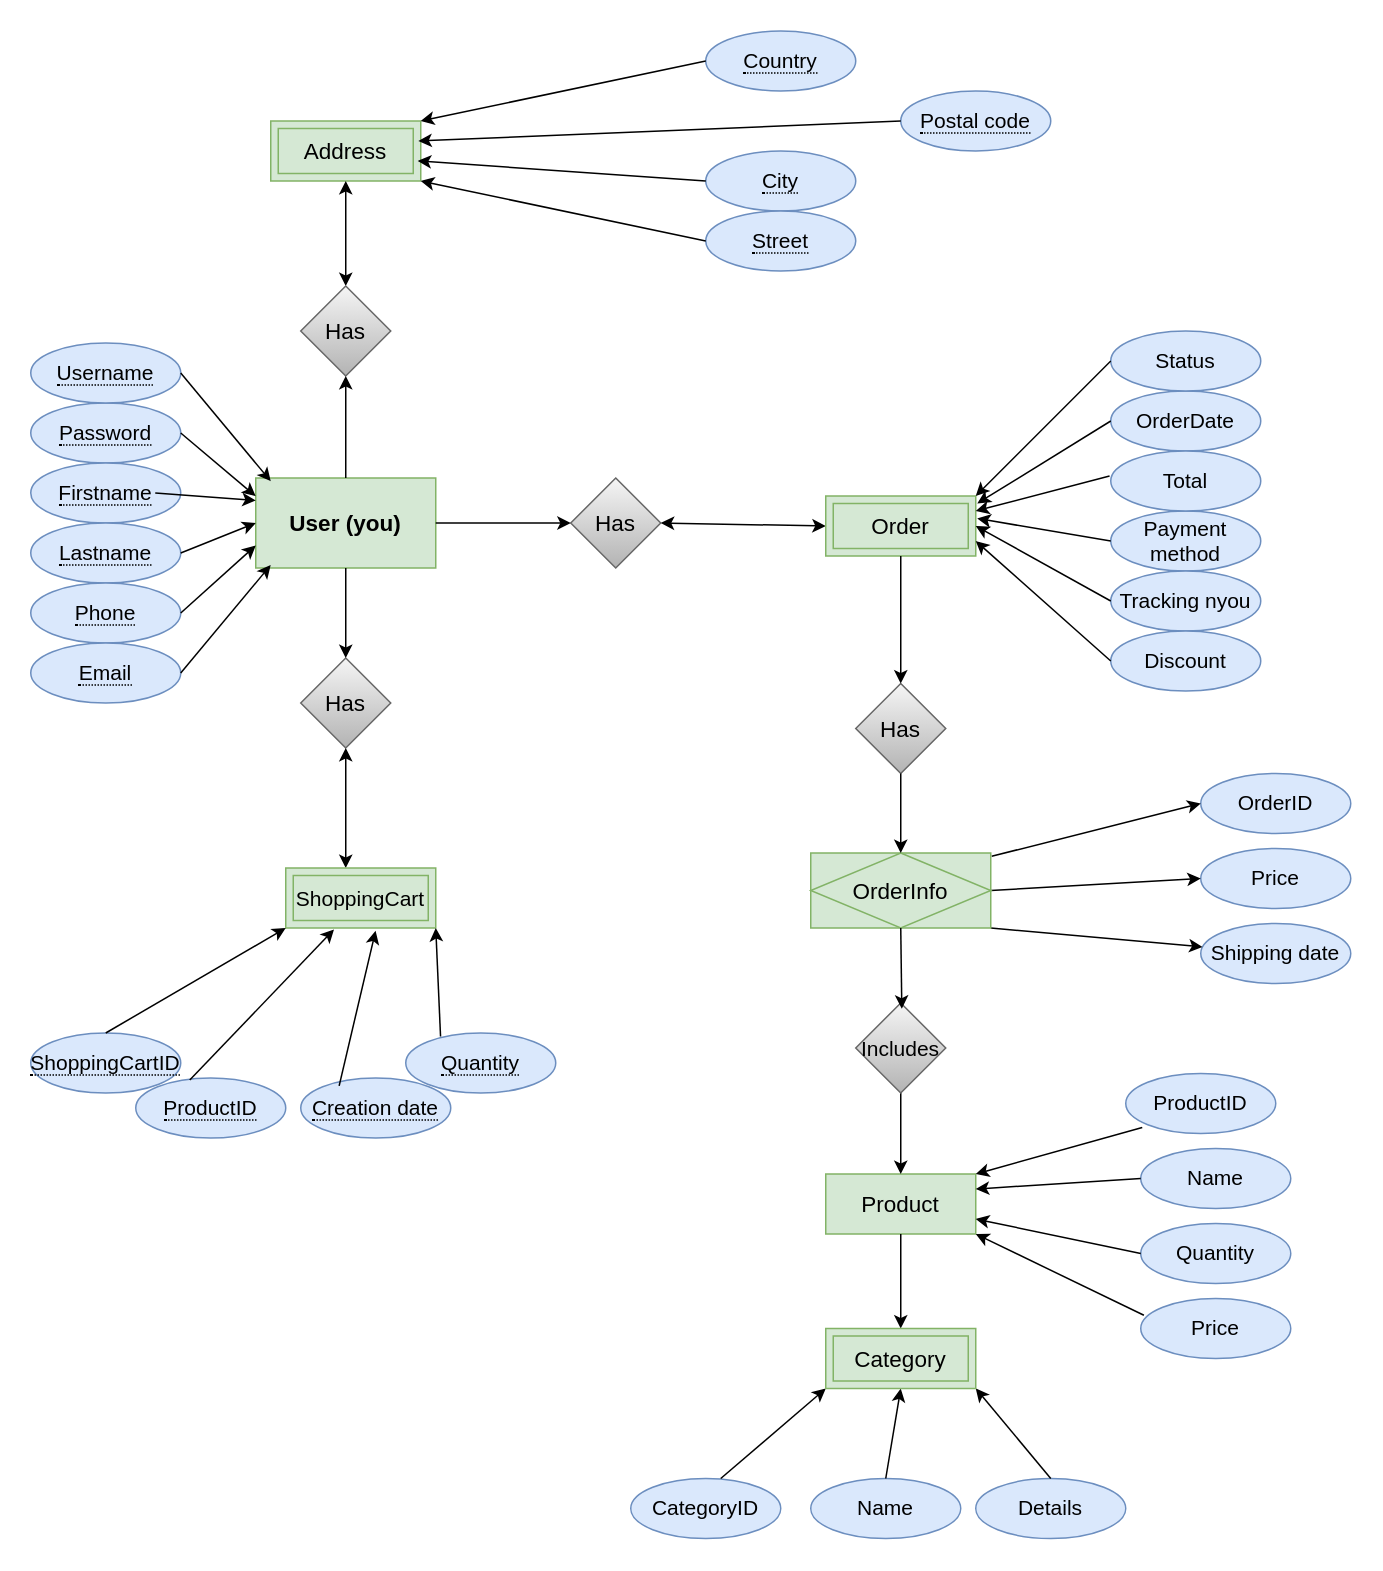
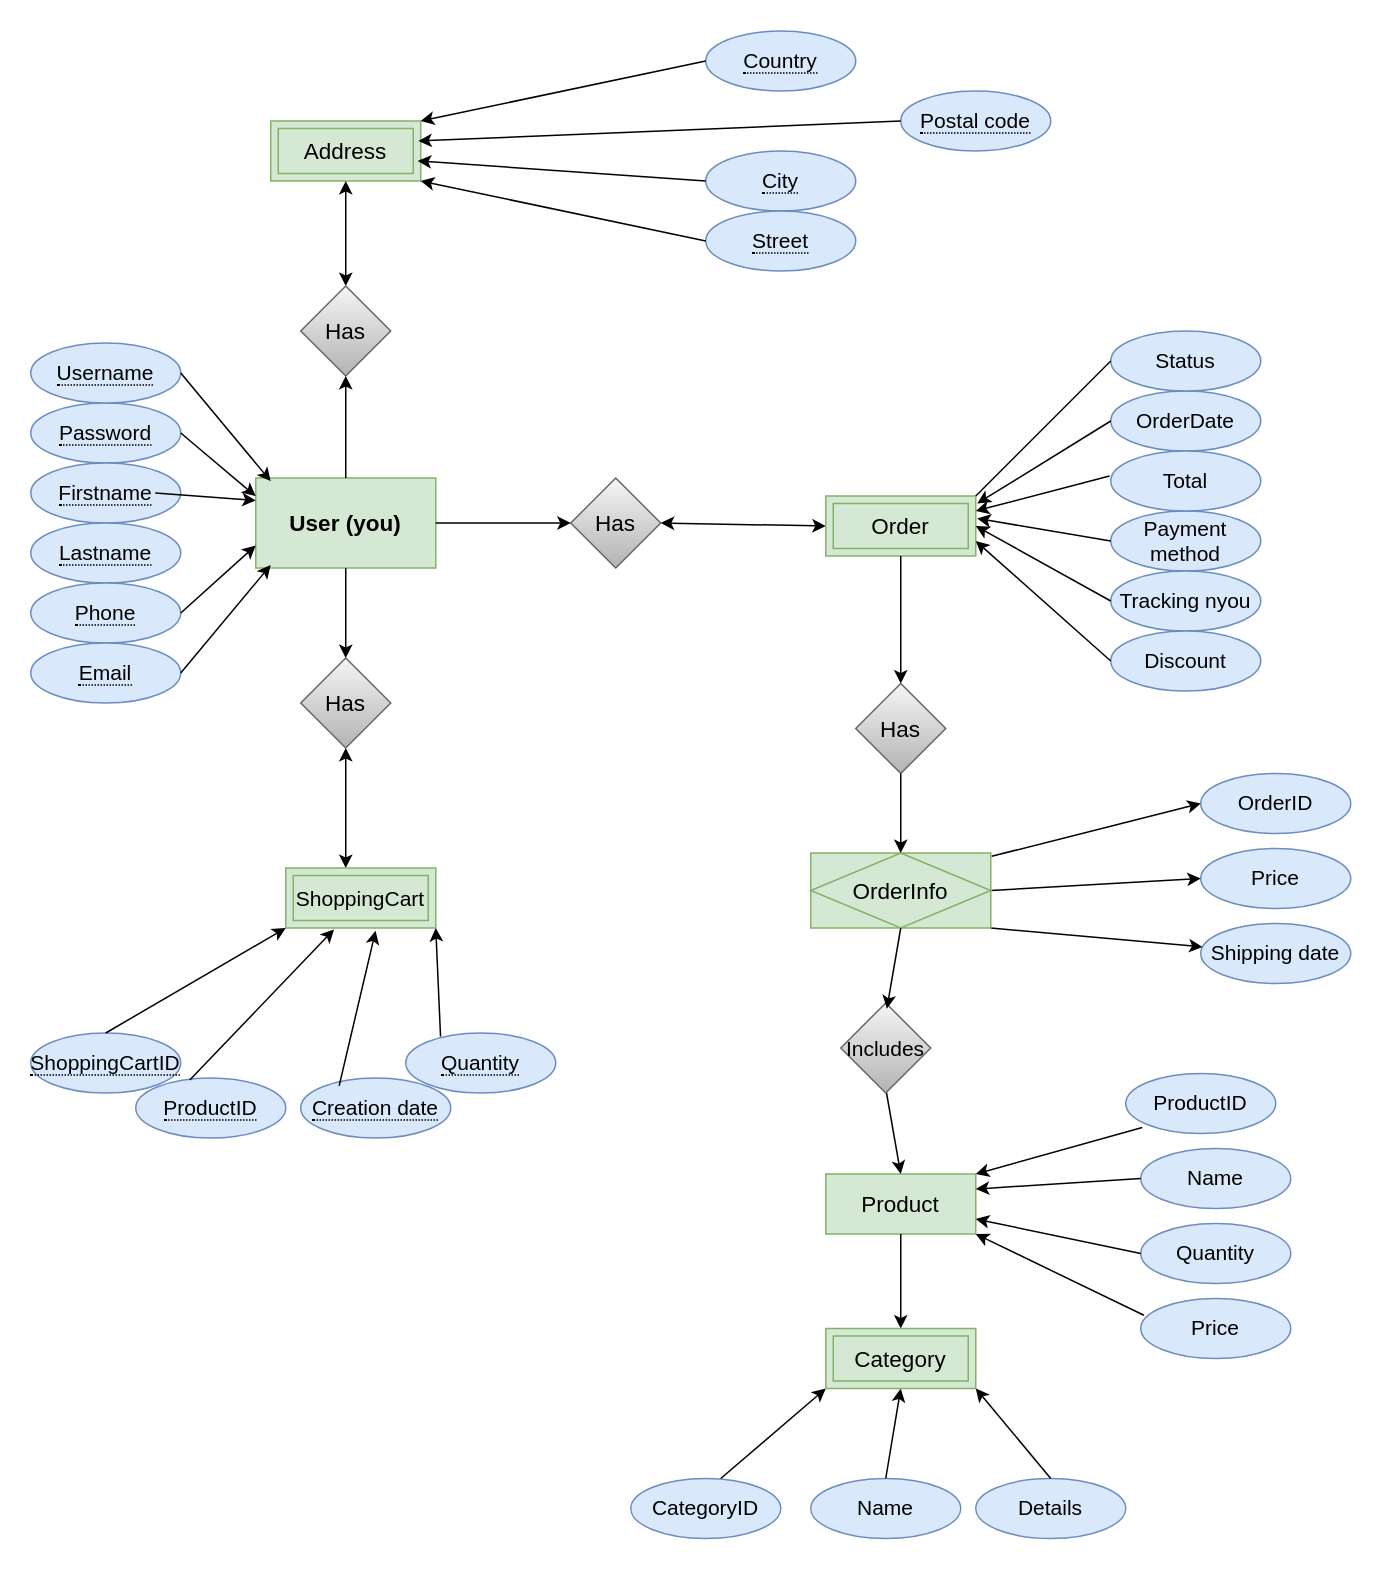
edge "Status" -> "Order": arrowhead classic -> none
edge "Lastname" -> "User (you)": removed
node "Includes": moved (901, 1048) -> (886, 1048)
